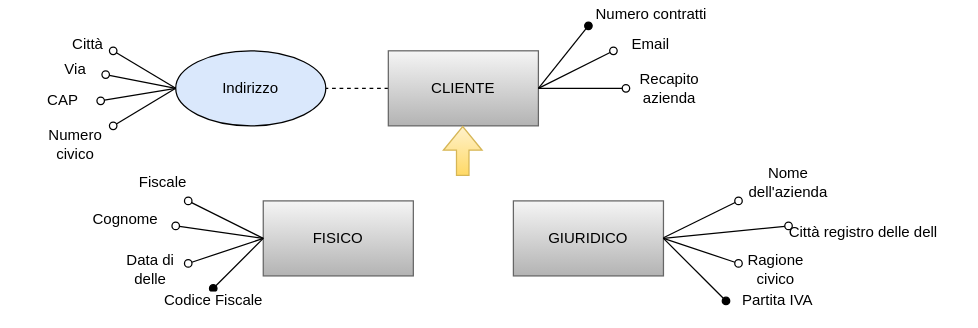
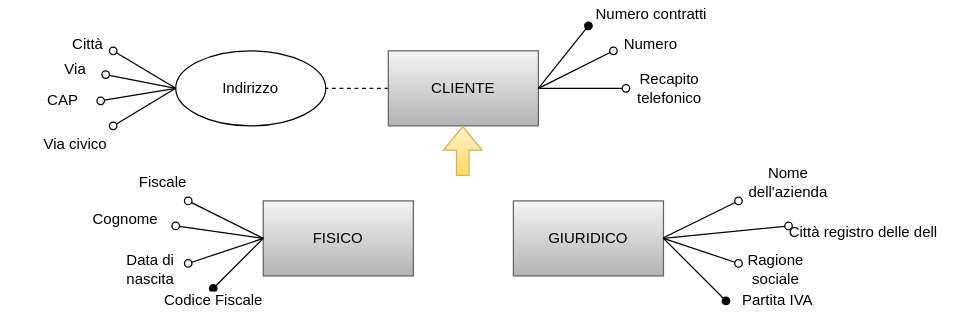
node "Email": label "Email" -> "Numero"
node "Indirizzo": fillcolor #dae8fc -> #ffffff
node "Recapito azienda": label "Recapito azienda" -> "Recapito telefonico"
node "Numero civico": label "Numero civico" -> "Via civico"
node "Data di delle": label "Data di delle" -> "Data di nascita"
node "Ragione civico": label "Ragione civico" -> "Ragione sociale"
